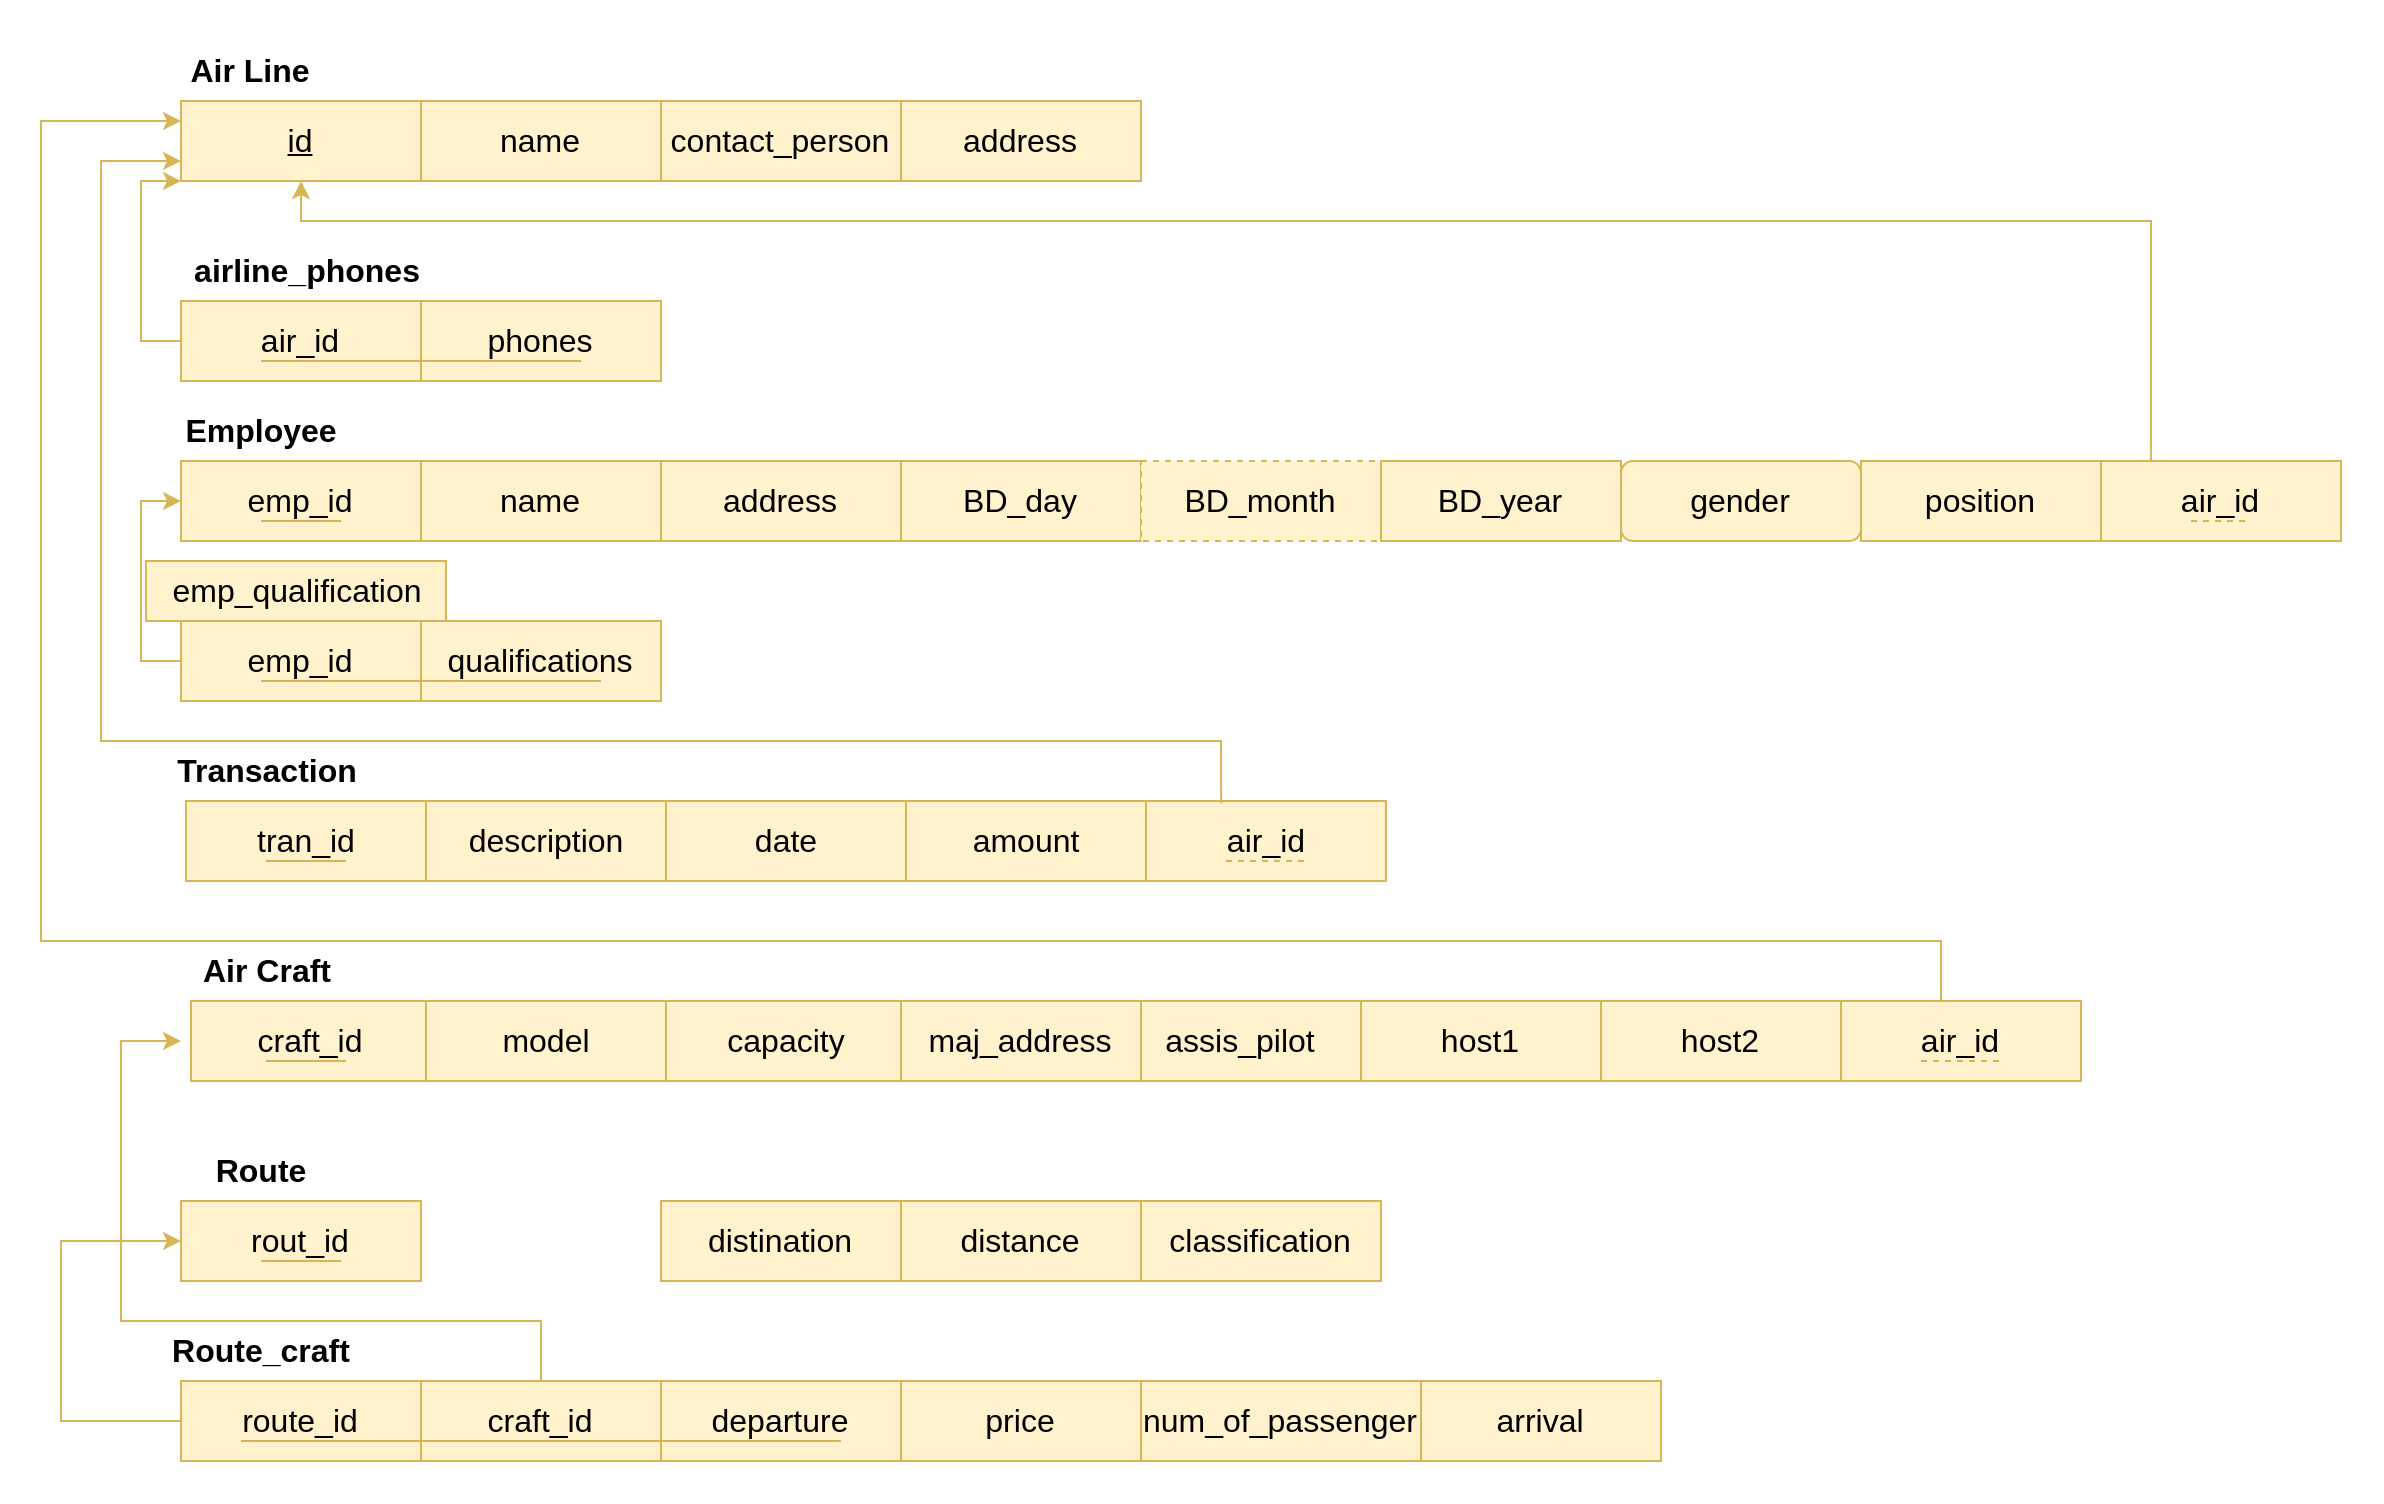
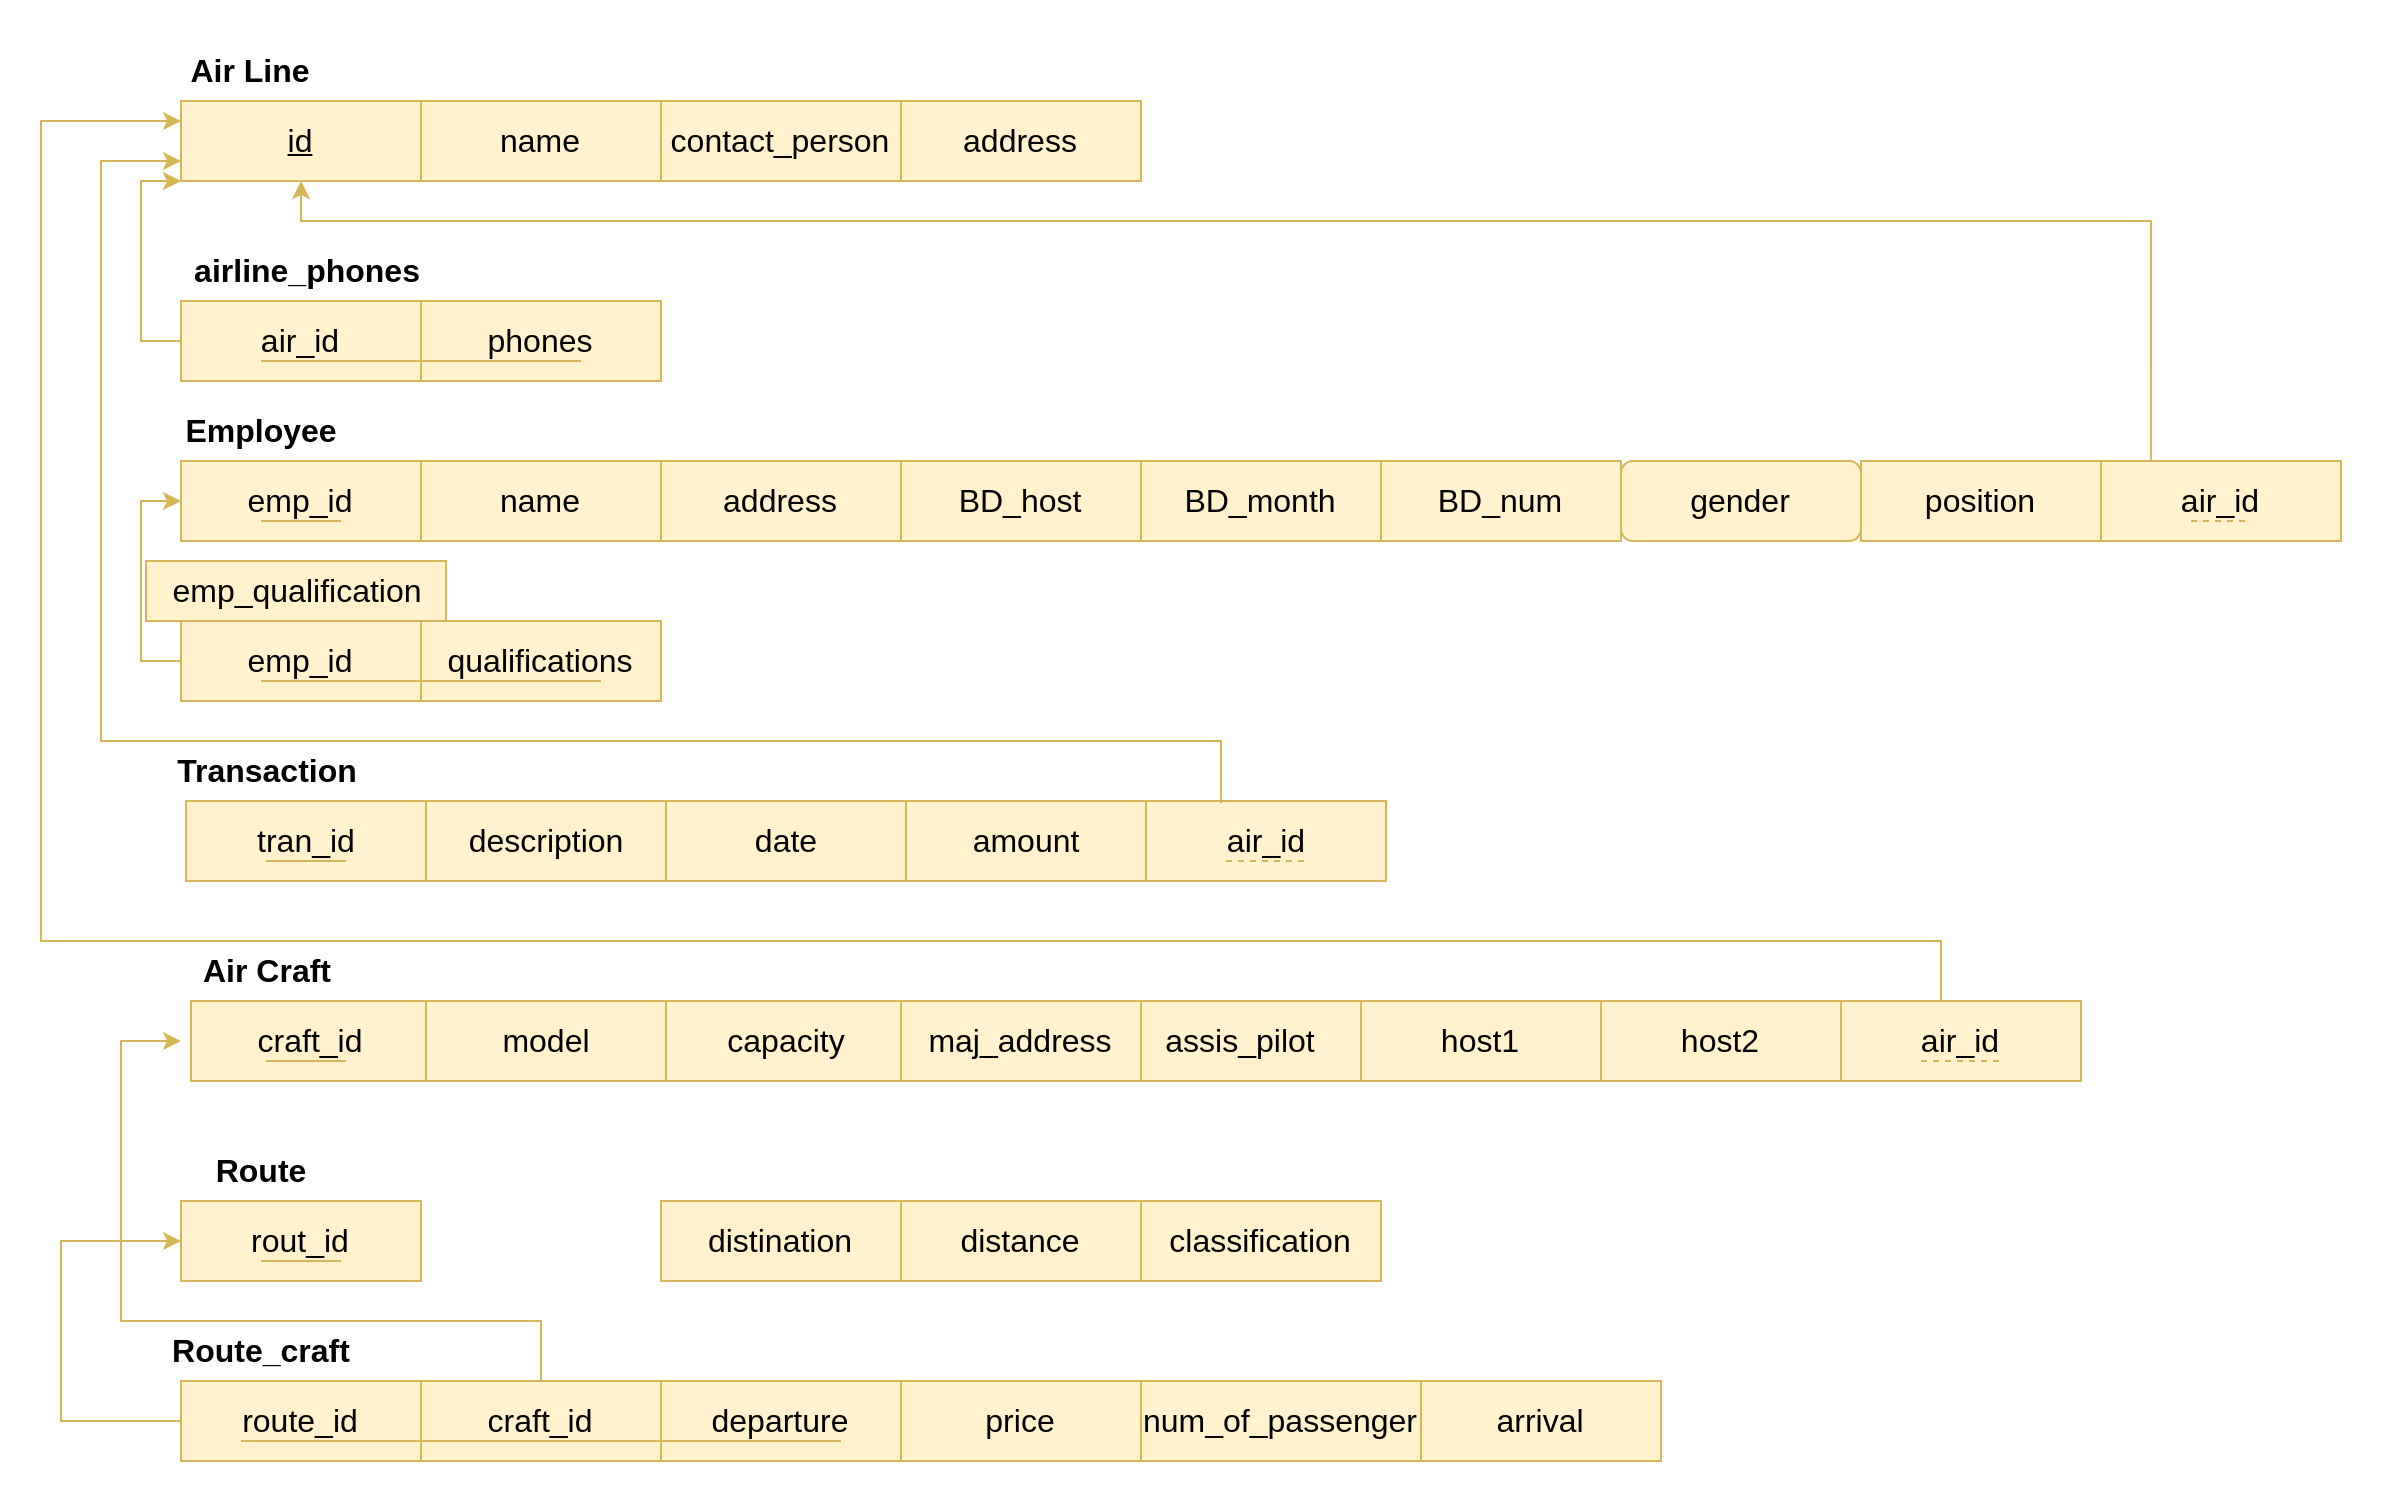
node "BD_day": label "BD_day" -> "BD_host"
node "BD_month": style dashed -> solid
node "BD_year": label "BD_year" -> "BD_num"
